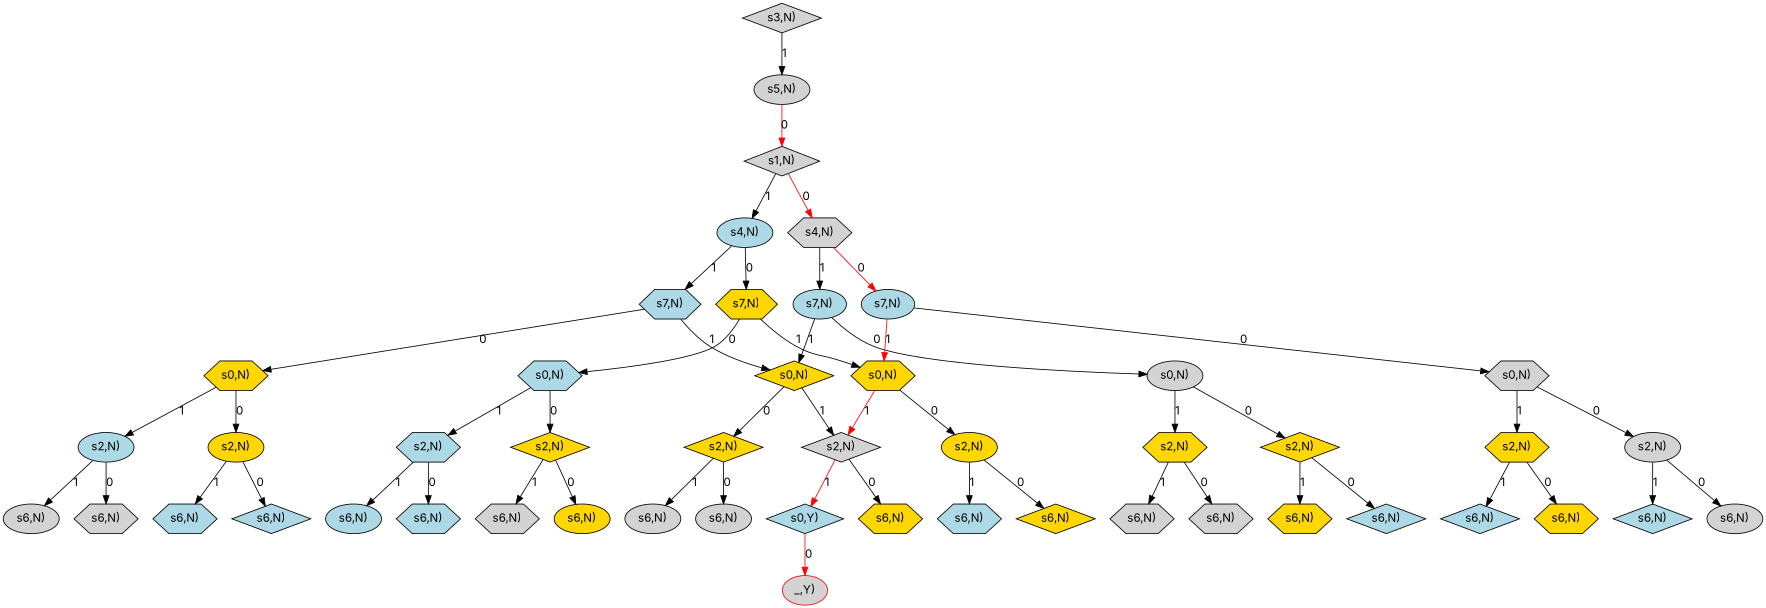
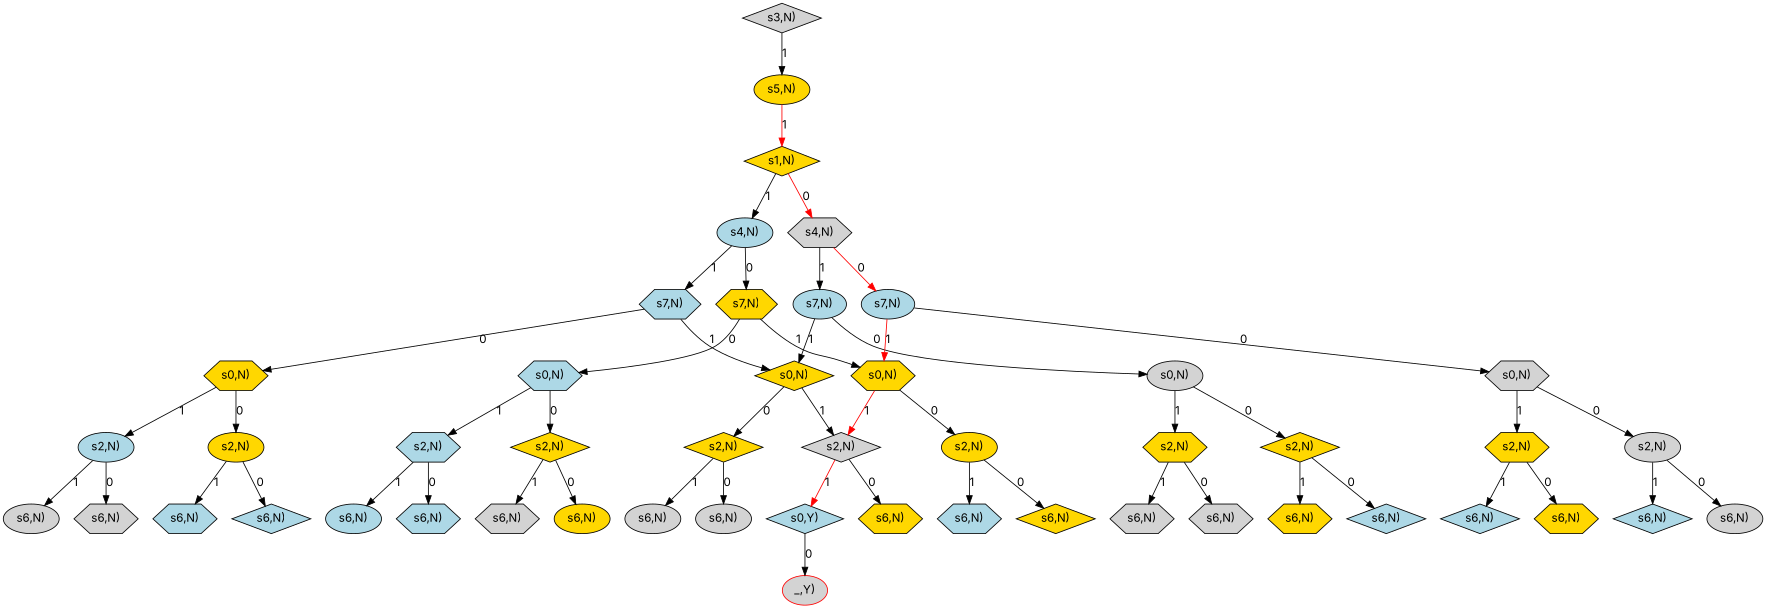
node "s5,N)": fillcolor lightgrey -> gold
edge "s5,N)" -> "s1,N)": label "0" -> "1"
node "s1,N)": fillcolor lightgrey -> gold
edge "s0,Y)" -> "_,Y)": color red -> black
